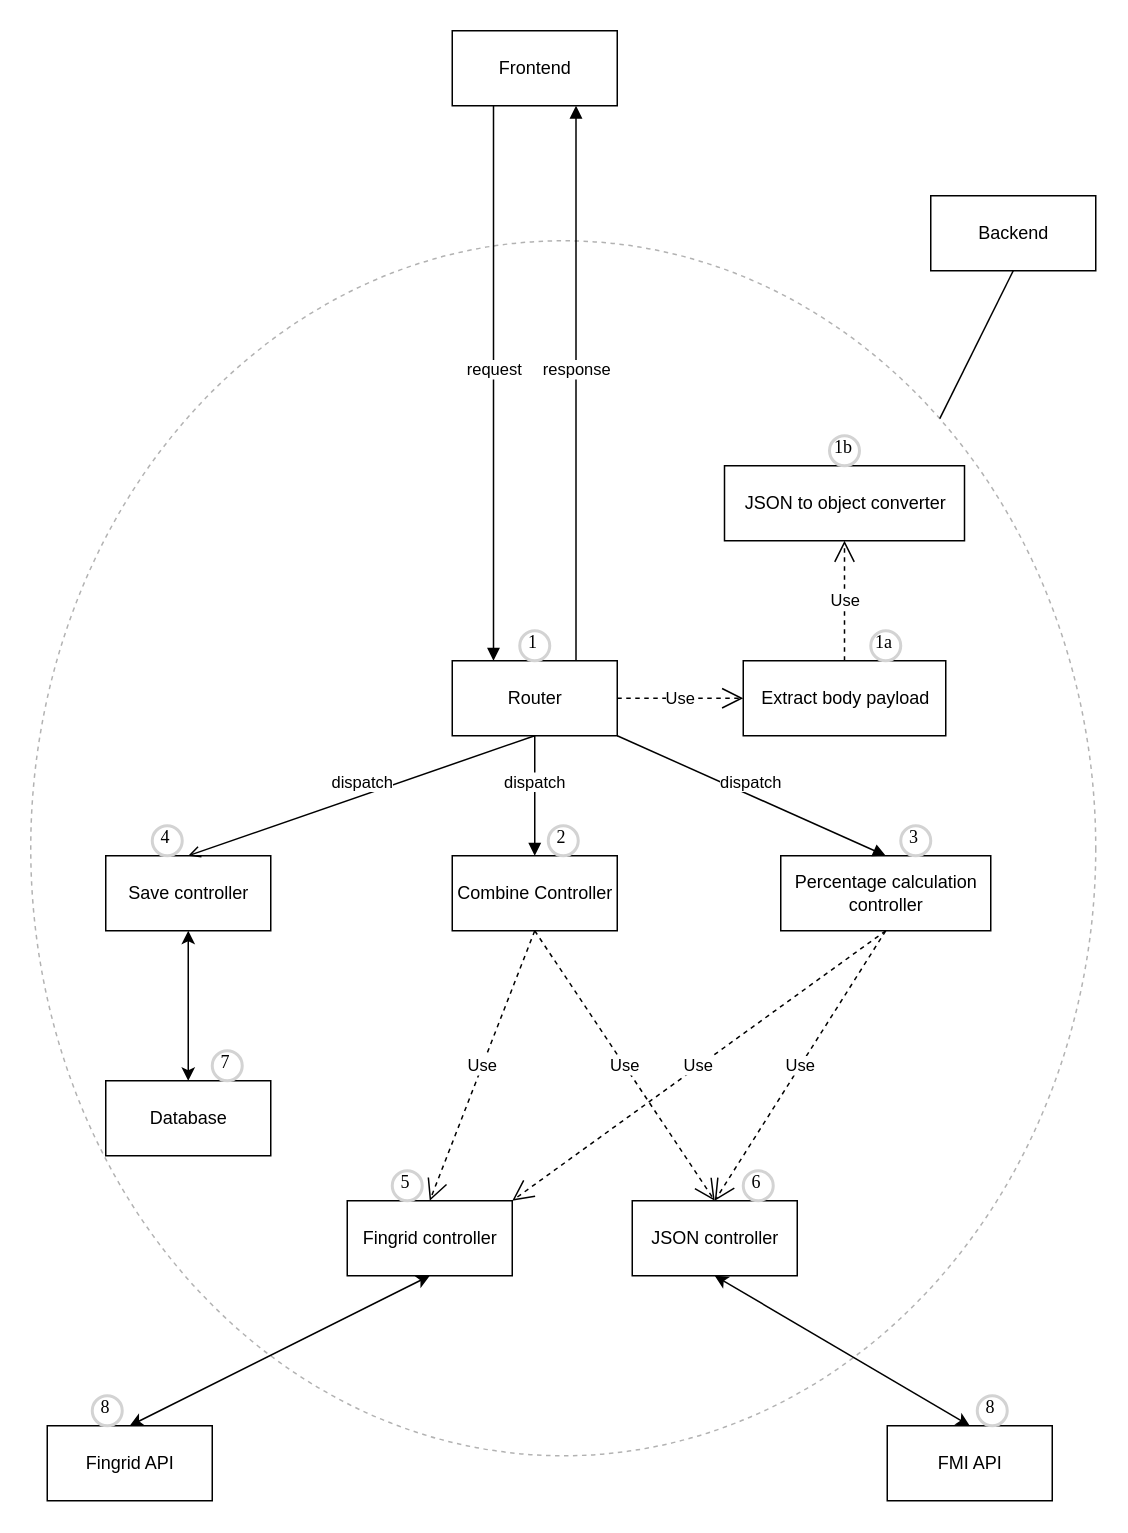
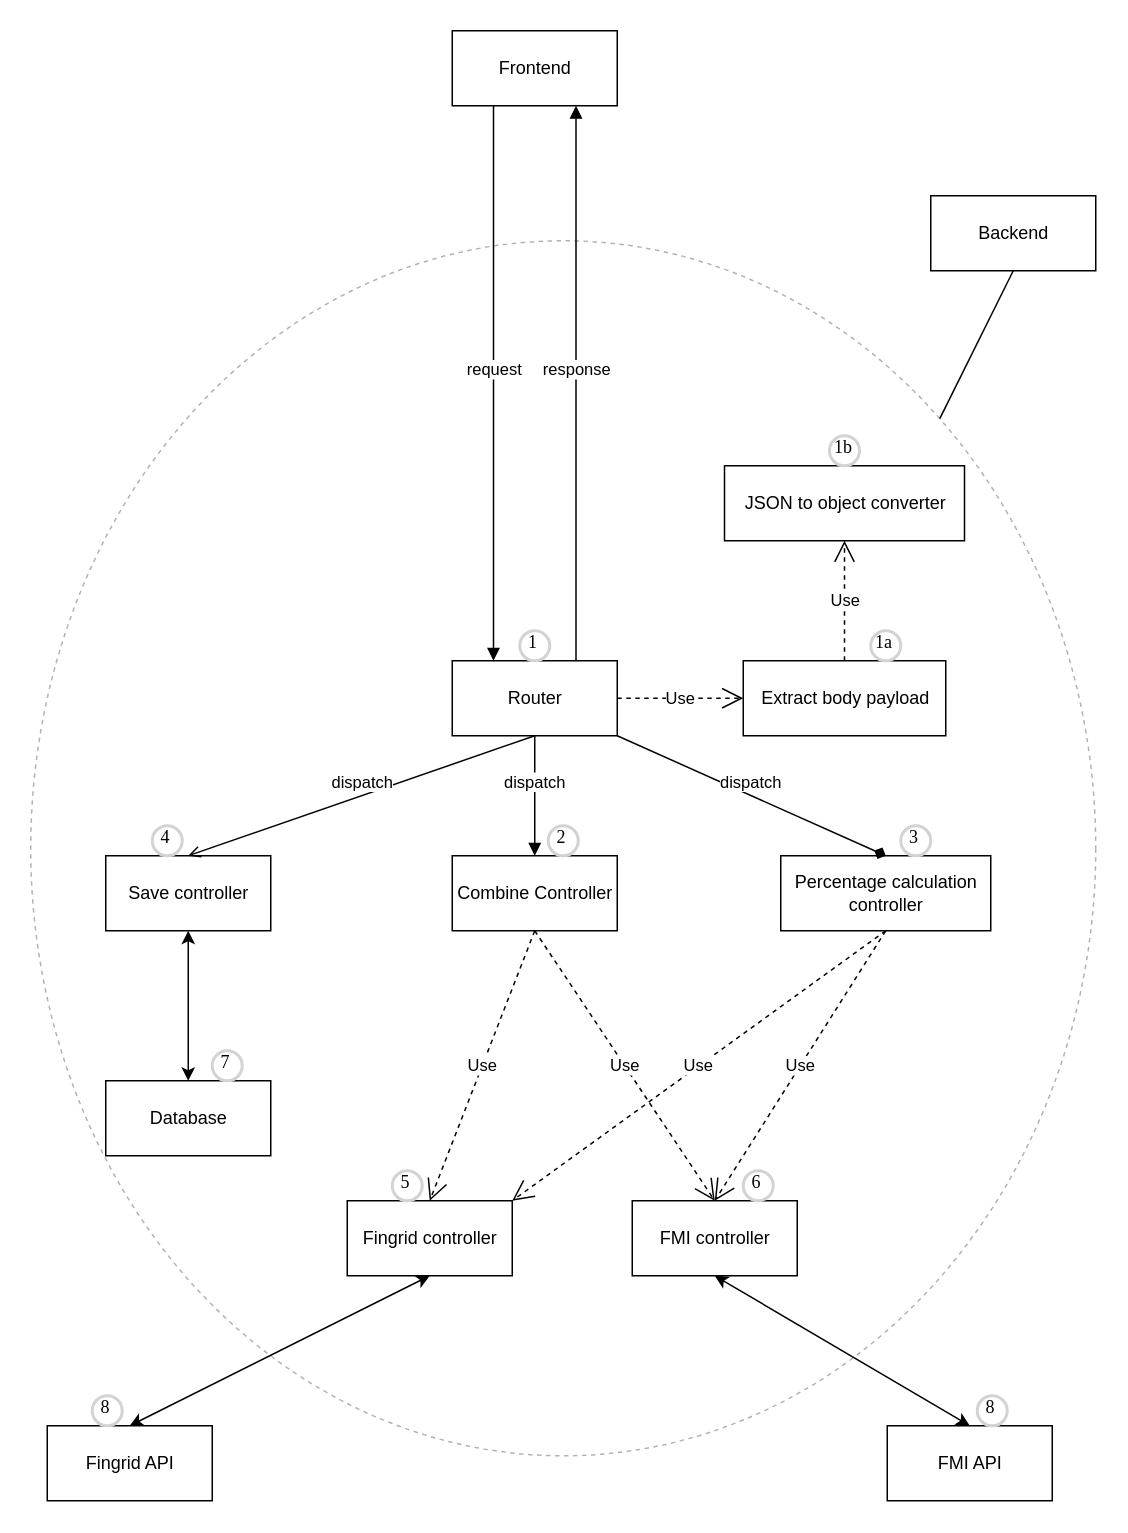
edge "Router" -> "Percentage calculation controller": arrowhead block -> diamond
node "JSON controller": label "JSON controller" -> "FMI controller"
